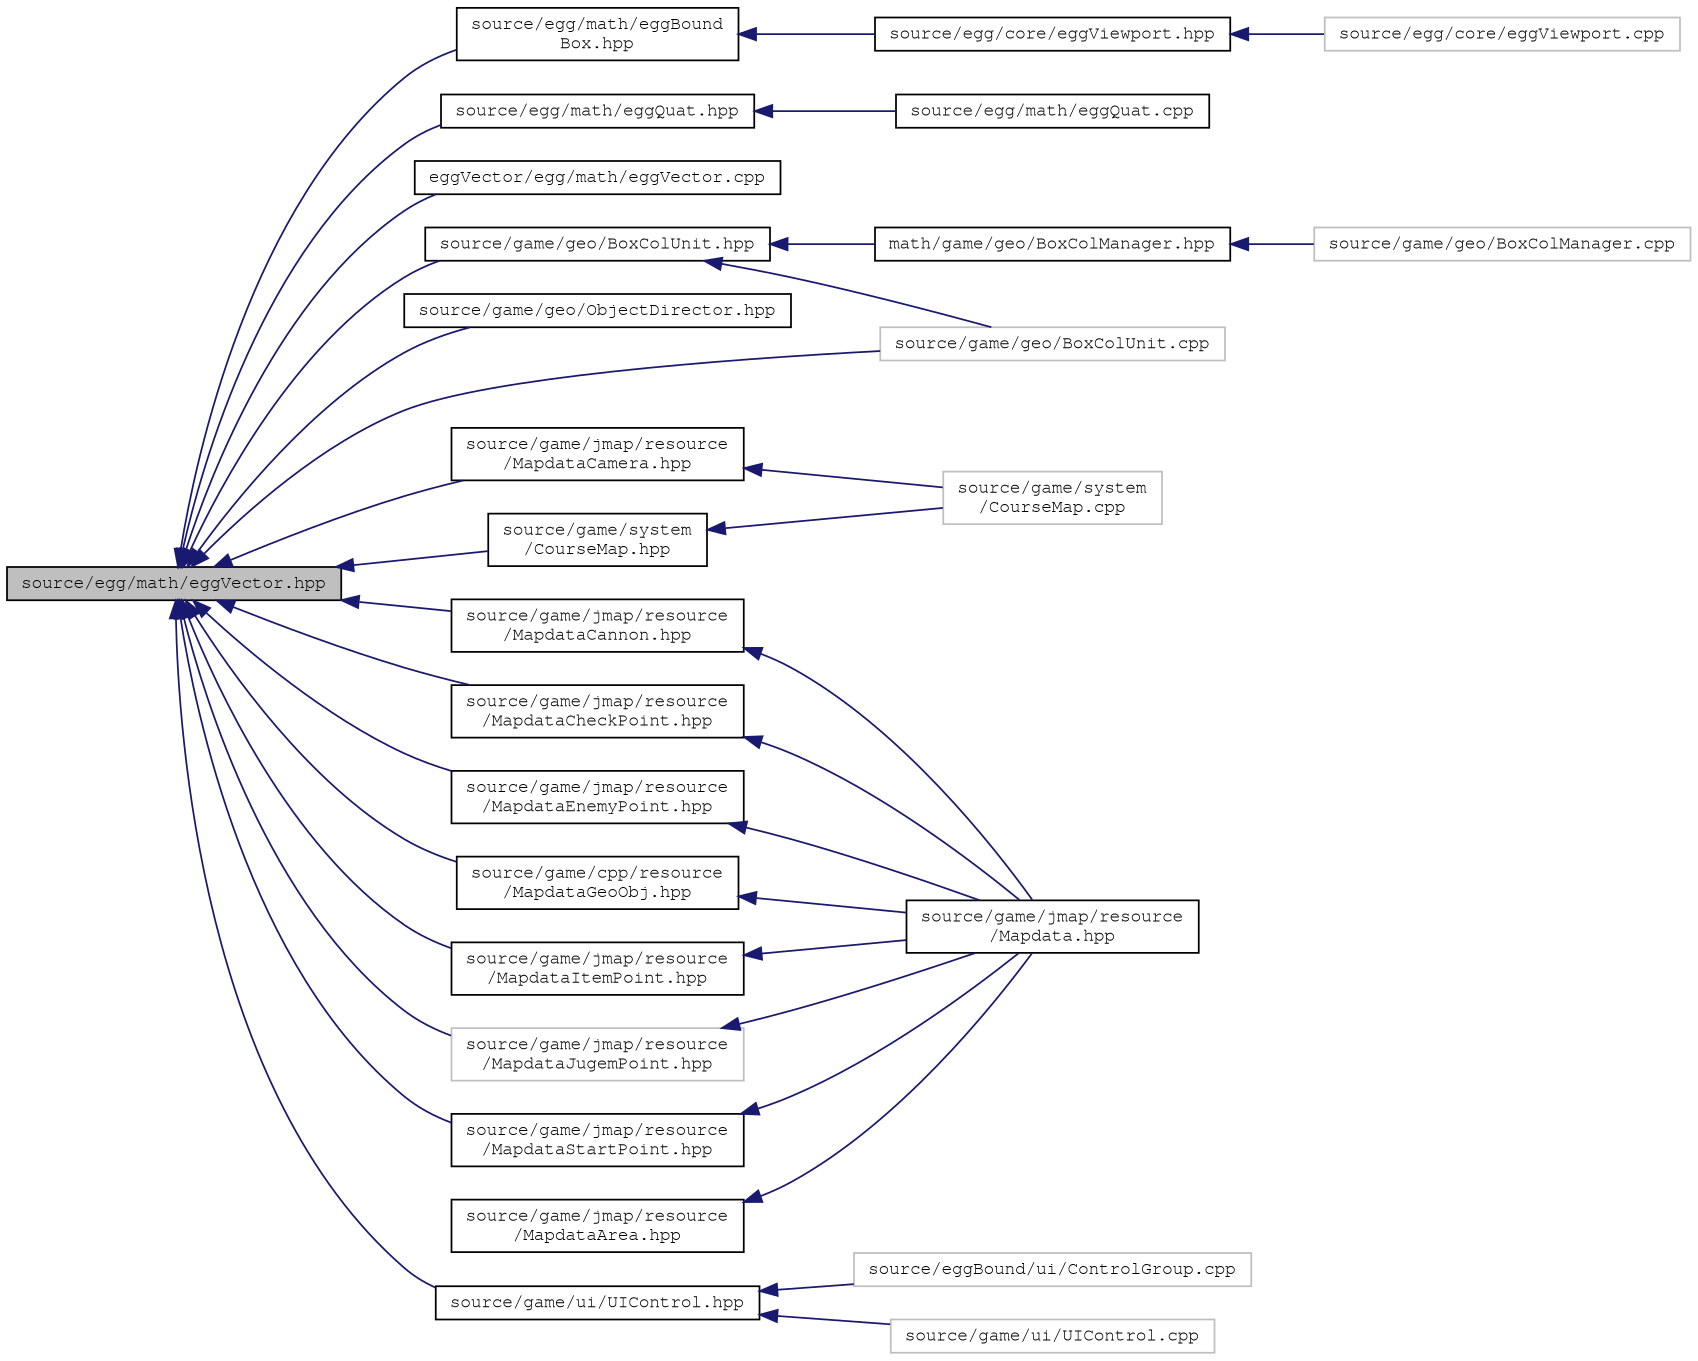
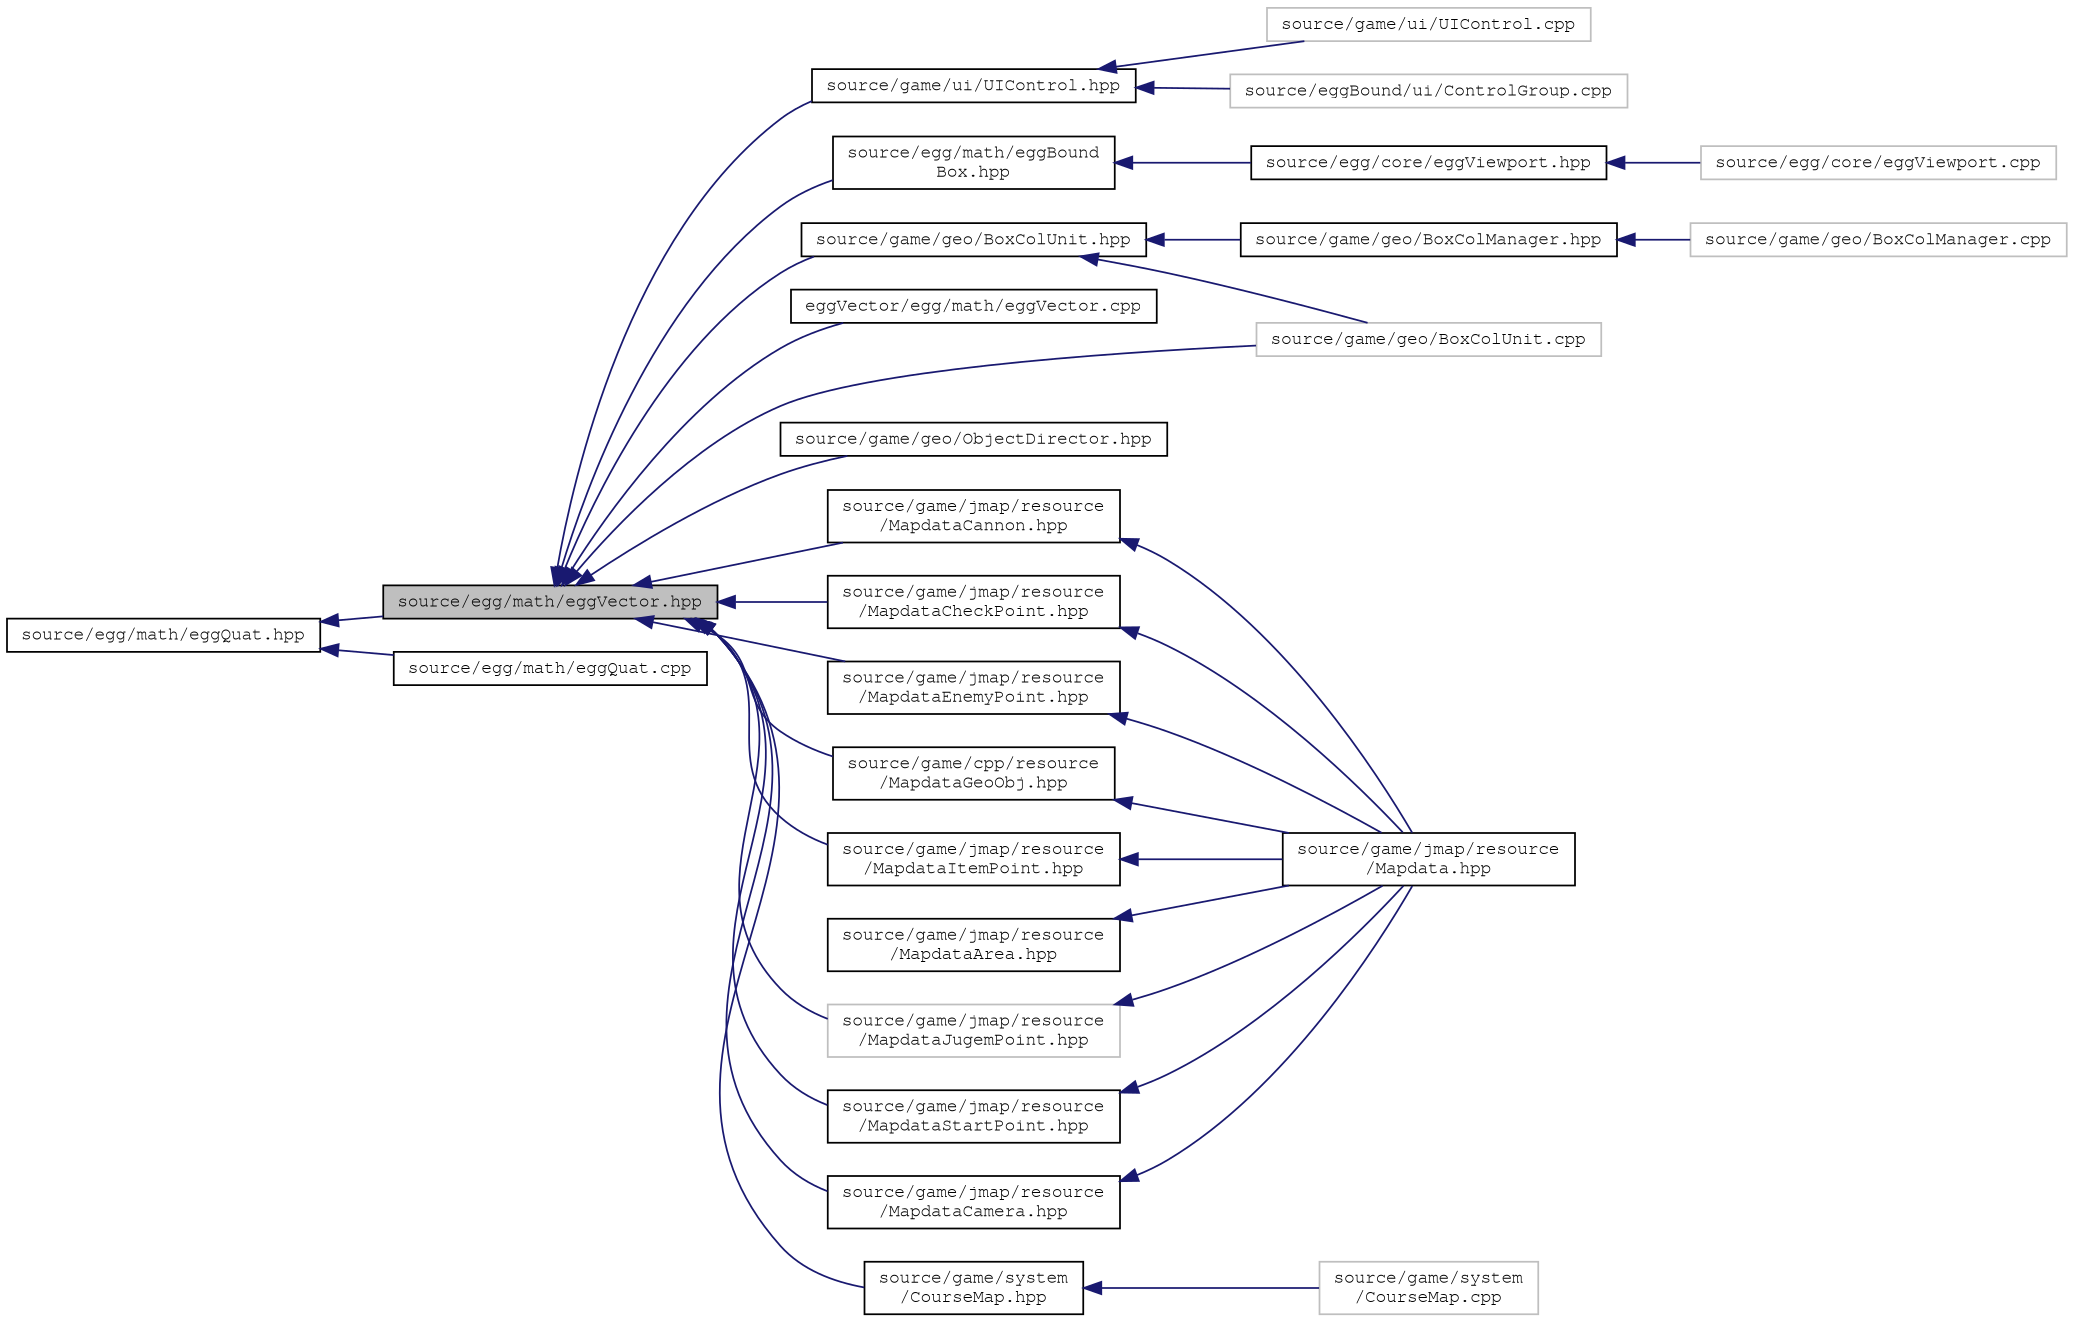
node "math/game/geo/BoxColManager.hpp": label "math/game/geo/BoxColManager.hpp" -> "source/game/geo/BoxColManager.hpp"
edge "source/egg/math/eggQuat.hpp" -> "source/egg/math/eggVector.hpp": reversed
edge "source/game/system /CourseMap.cpp" -> "source/game/jmap/resource /MapdataCamera.hpp": now "source/game/jmap/resource /Mapdata.hpp" -> "source/game/jmap/resource /MapdataCamera.hpp"
